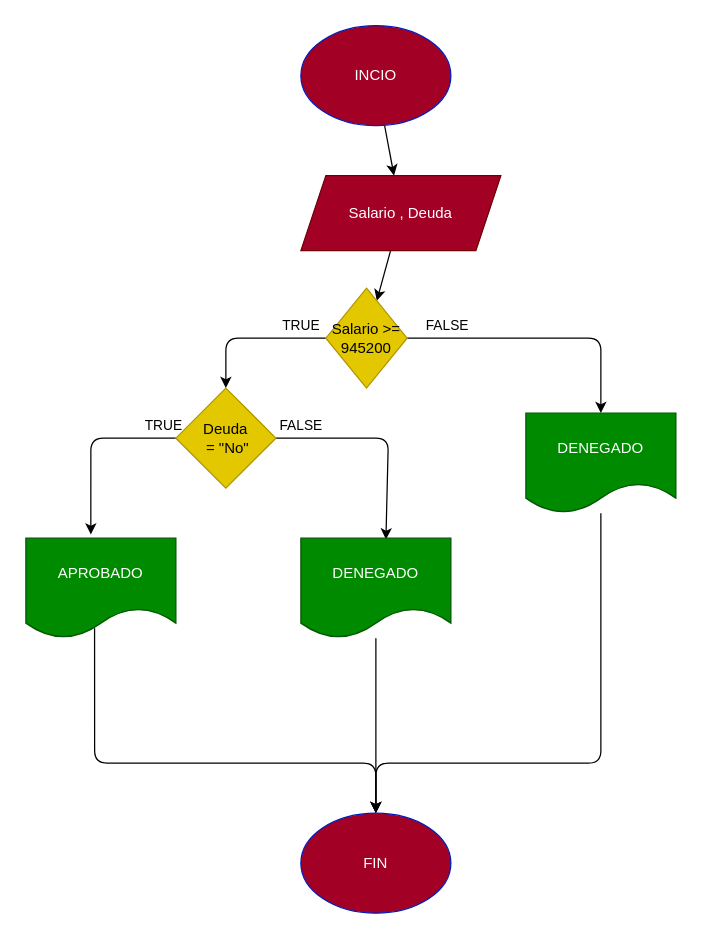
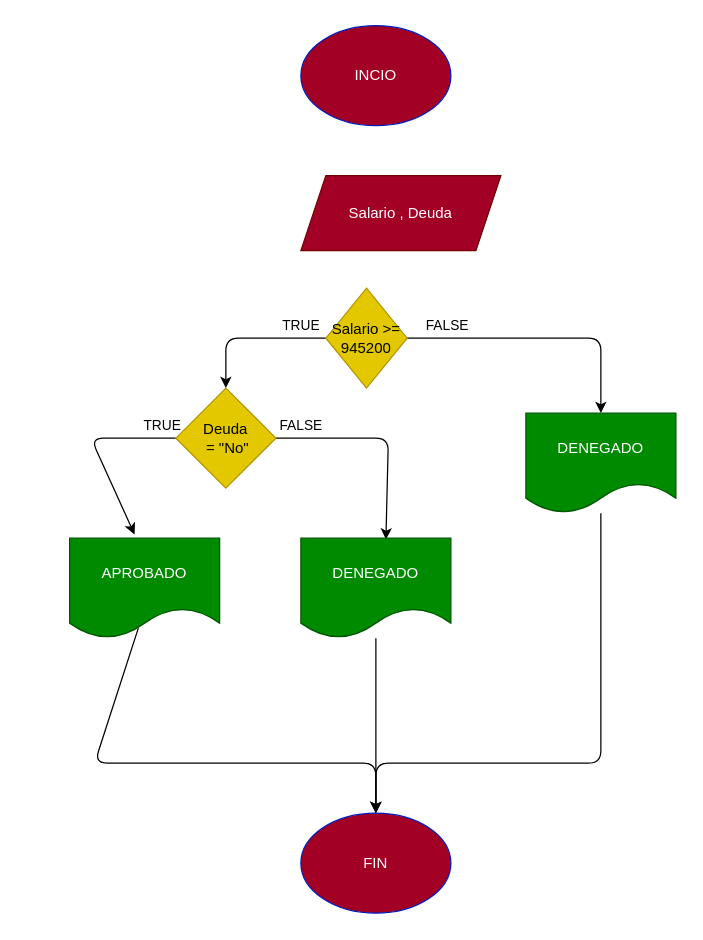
edge "INCIO" -> "Salario , Deuda": removed
edge "Salario , Deuda" -> "Salario >= 945200": removed
node "APROBADO": moved (101, 588) -> (144, 588)
